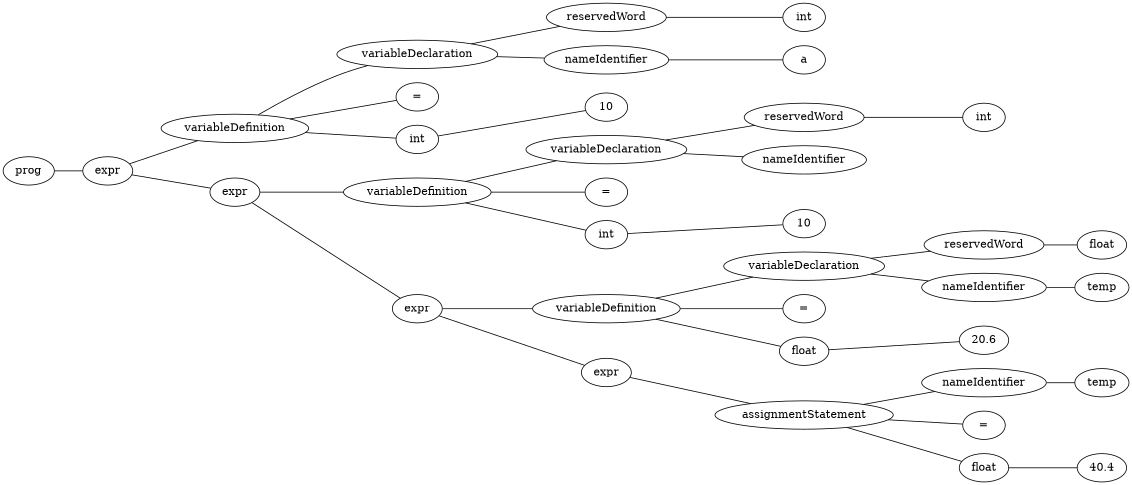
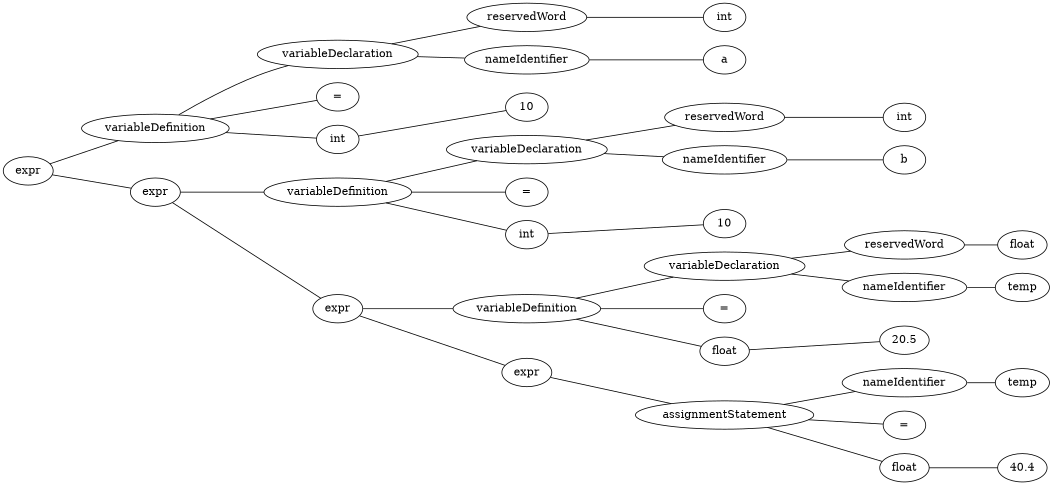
node "b": added
node "prog": removed
node "20.6": label "20.6" -> "20.5"
